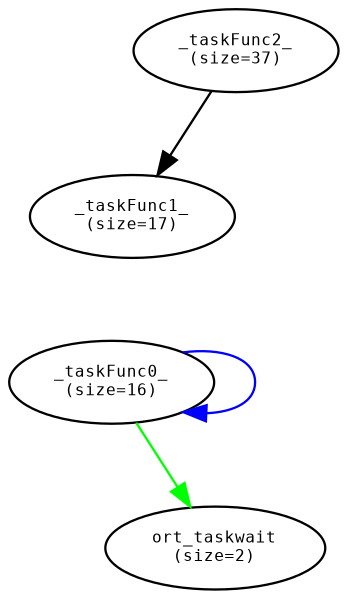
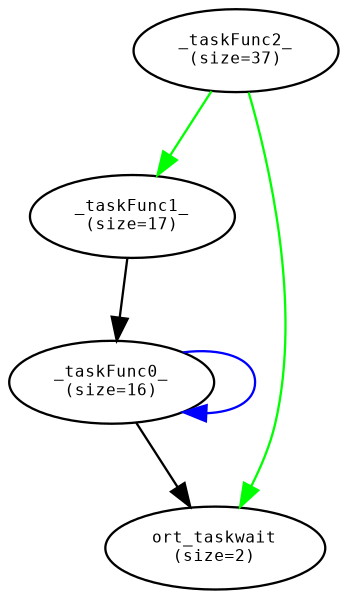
edge "_taskFunc2_ (size=37)" -> "_taskFunc1_ (size=17)": color black -> green
edge "_taskFunc1_ (size=17)" -> "_taskFunc0_ (size=16)": added
edge "_taskFunc2_ (size=37)" -> "ort_taskwait (size=2)": added
edge "_taskFunc0_ (size=16)" -> "ort_taskwait (size=2)": color green -> black
